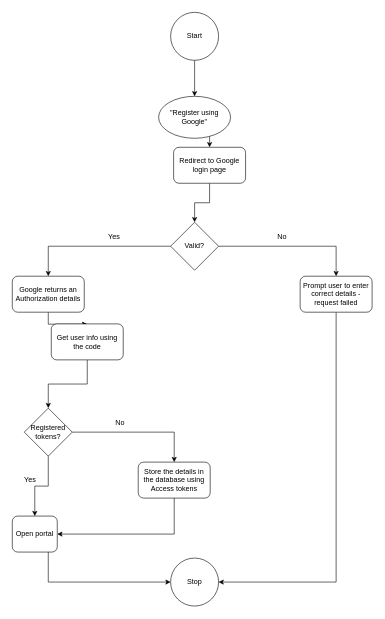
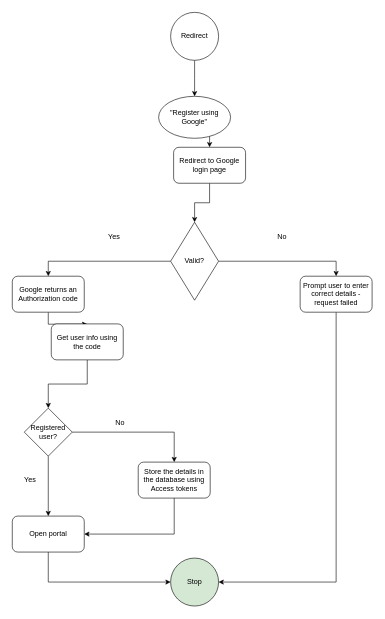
node "Start": label "Start" -> "Redirect"
node "Valid?": size 48x48 -> 48x78
node "Google returns an Authorization details": label "Google returns an Authorization details" -> "Google returns an Authorization code"
node "Registered tokens?": label "Registered tokens?" -> "Registered user?"
node "Open portal": size 45x36 -> 72x36
node "Stop": fillcolor #ffffff -> #d5e8d4
